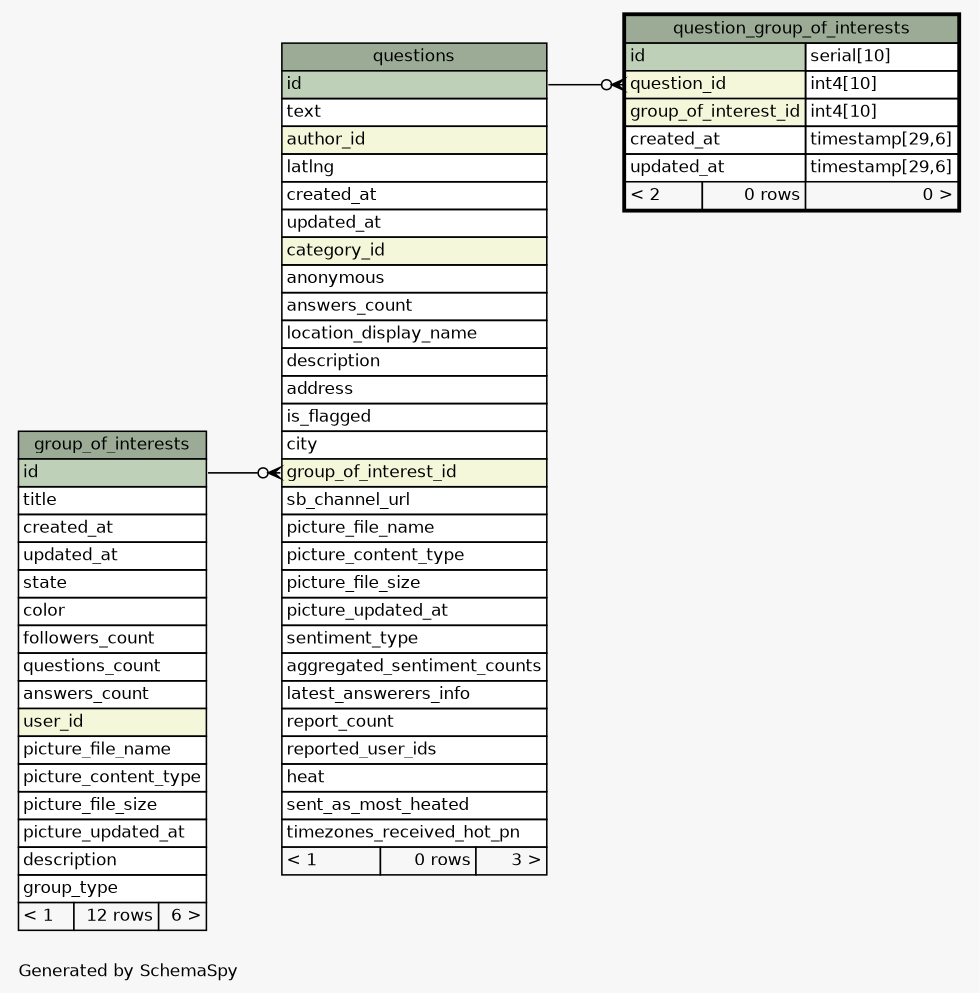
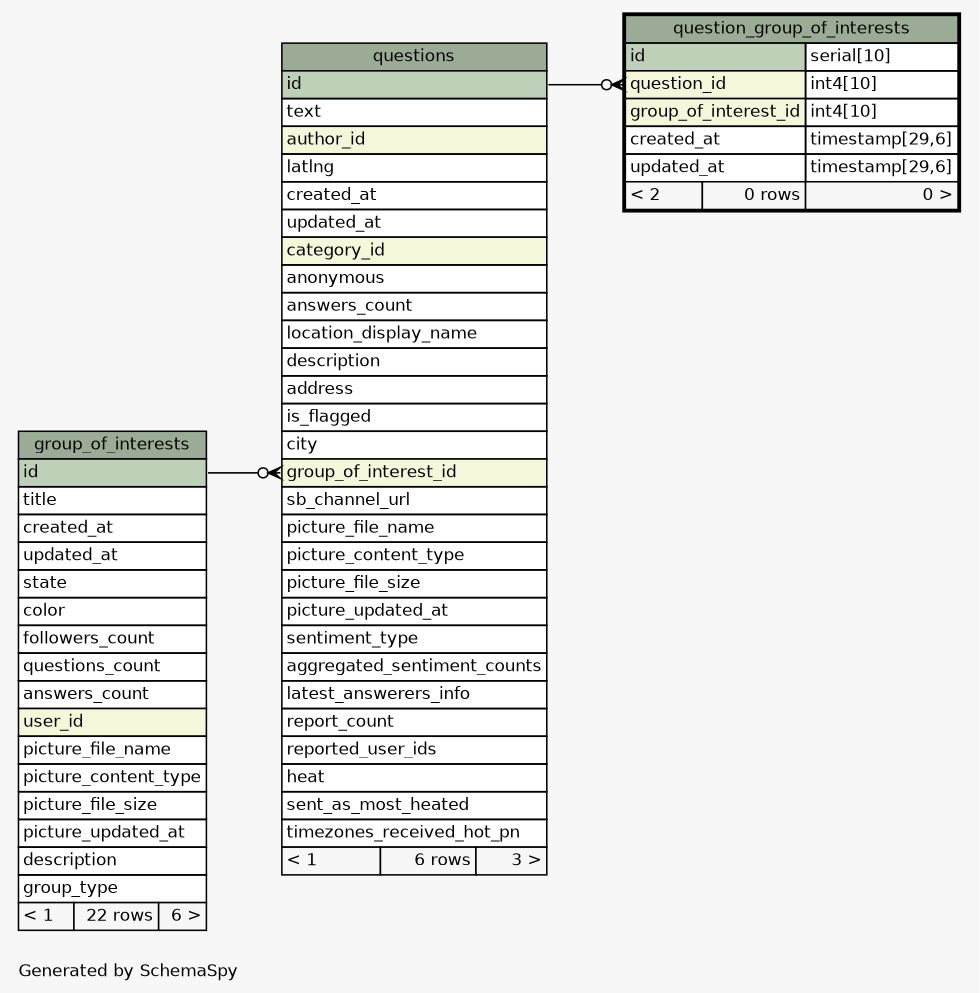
node "questions": text "0 rows" -> "6 rows"
node "group_of_interests": text "12 rows" -> "22 rows"
